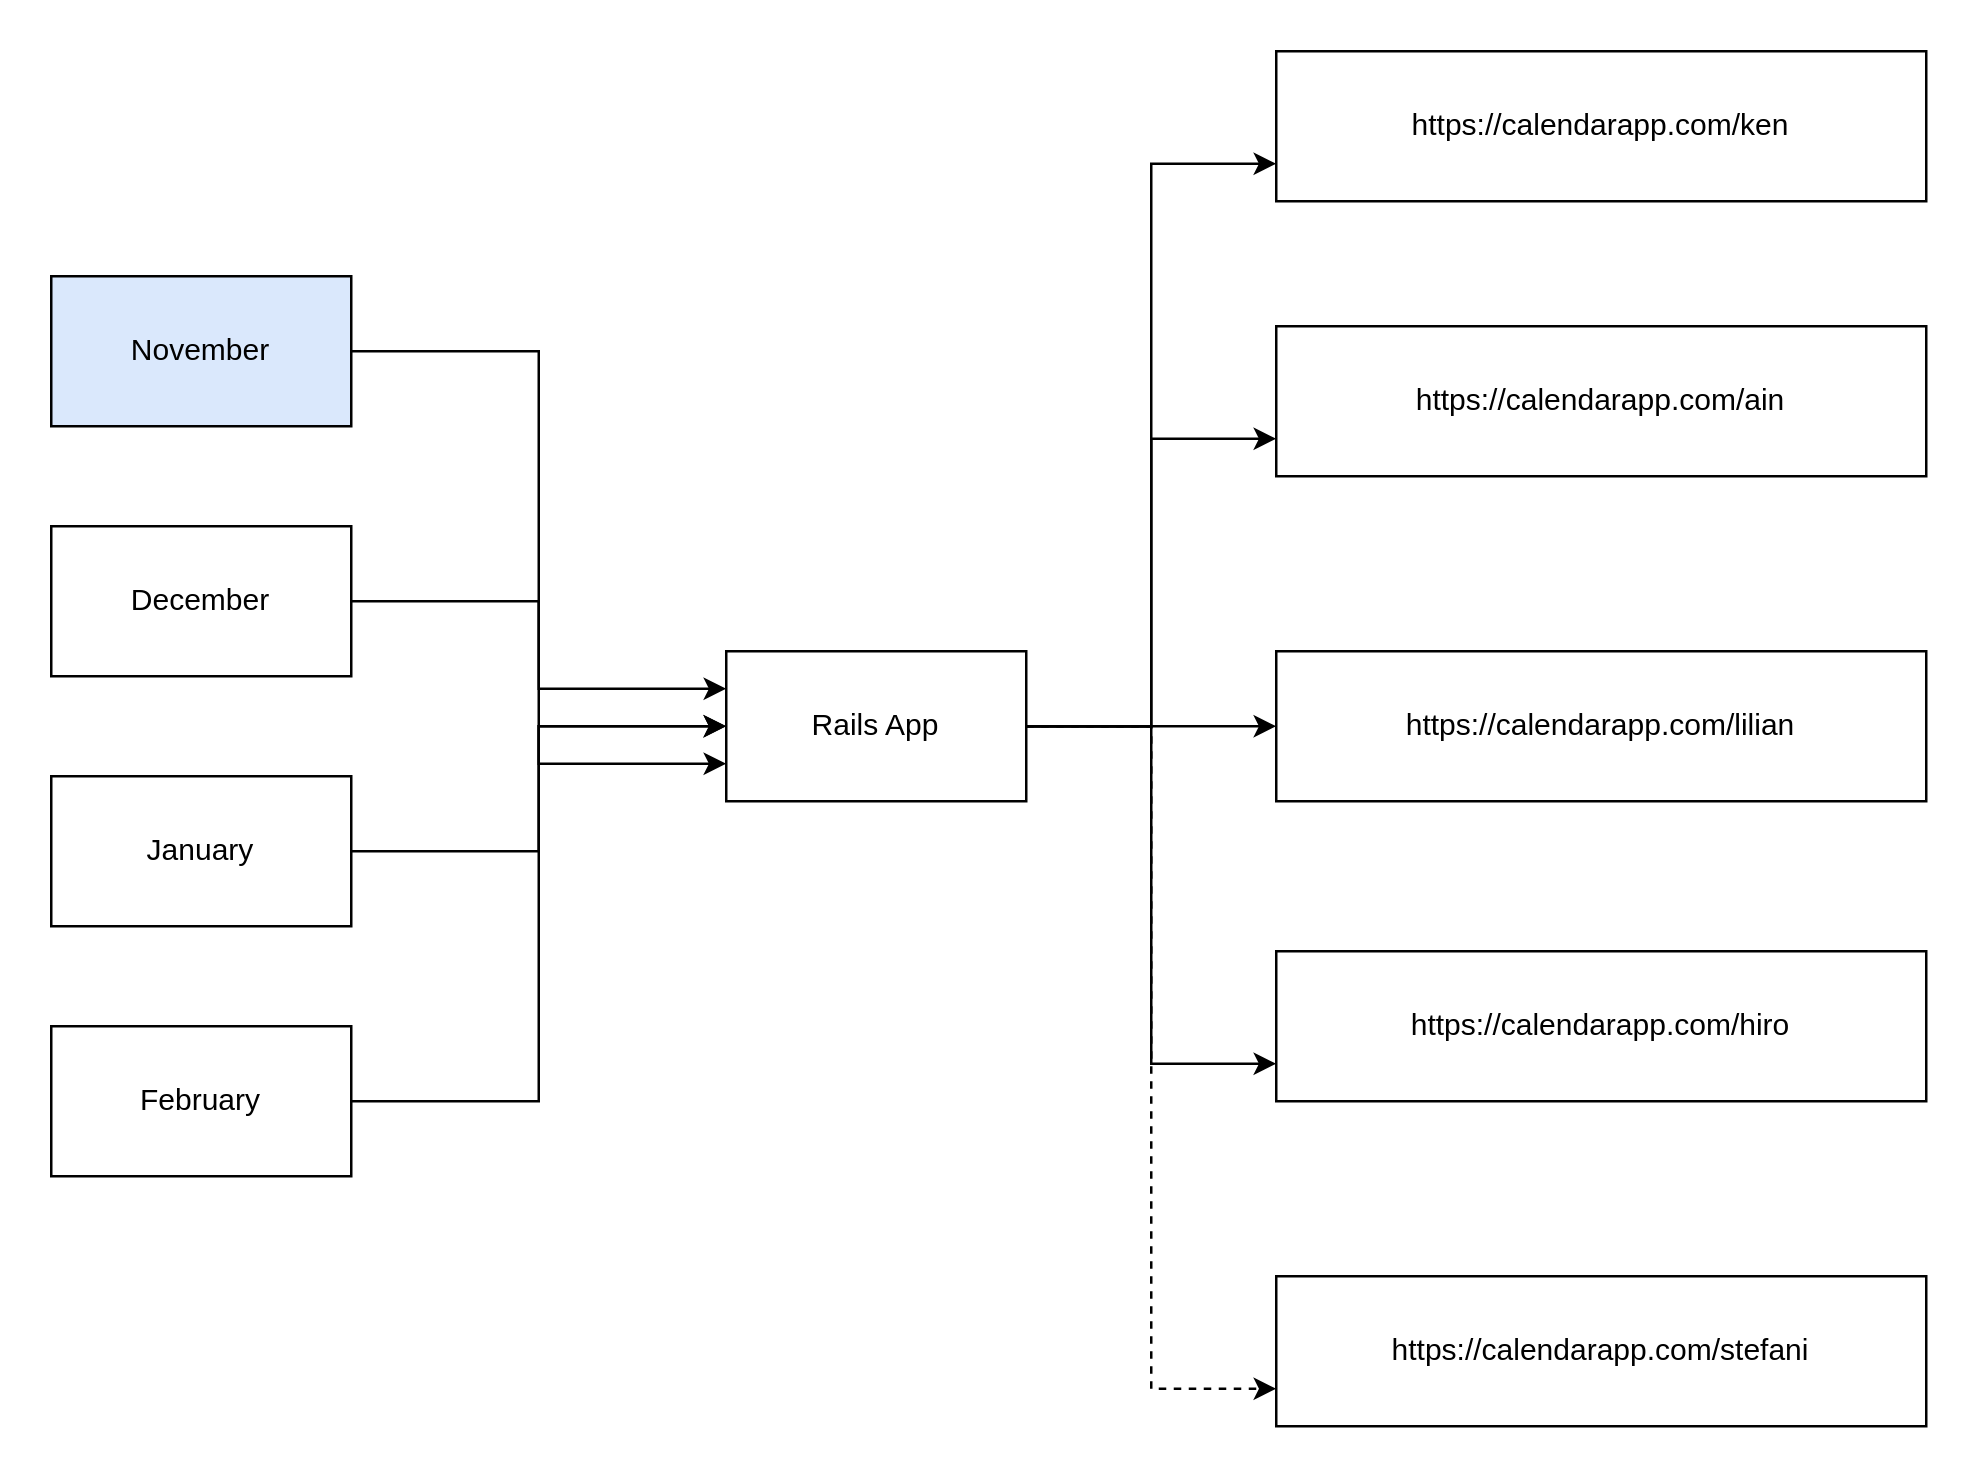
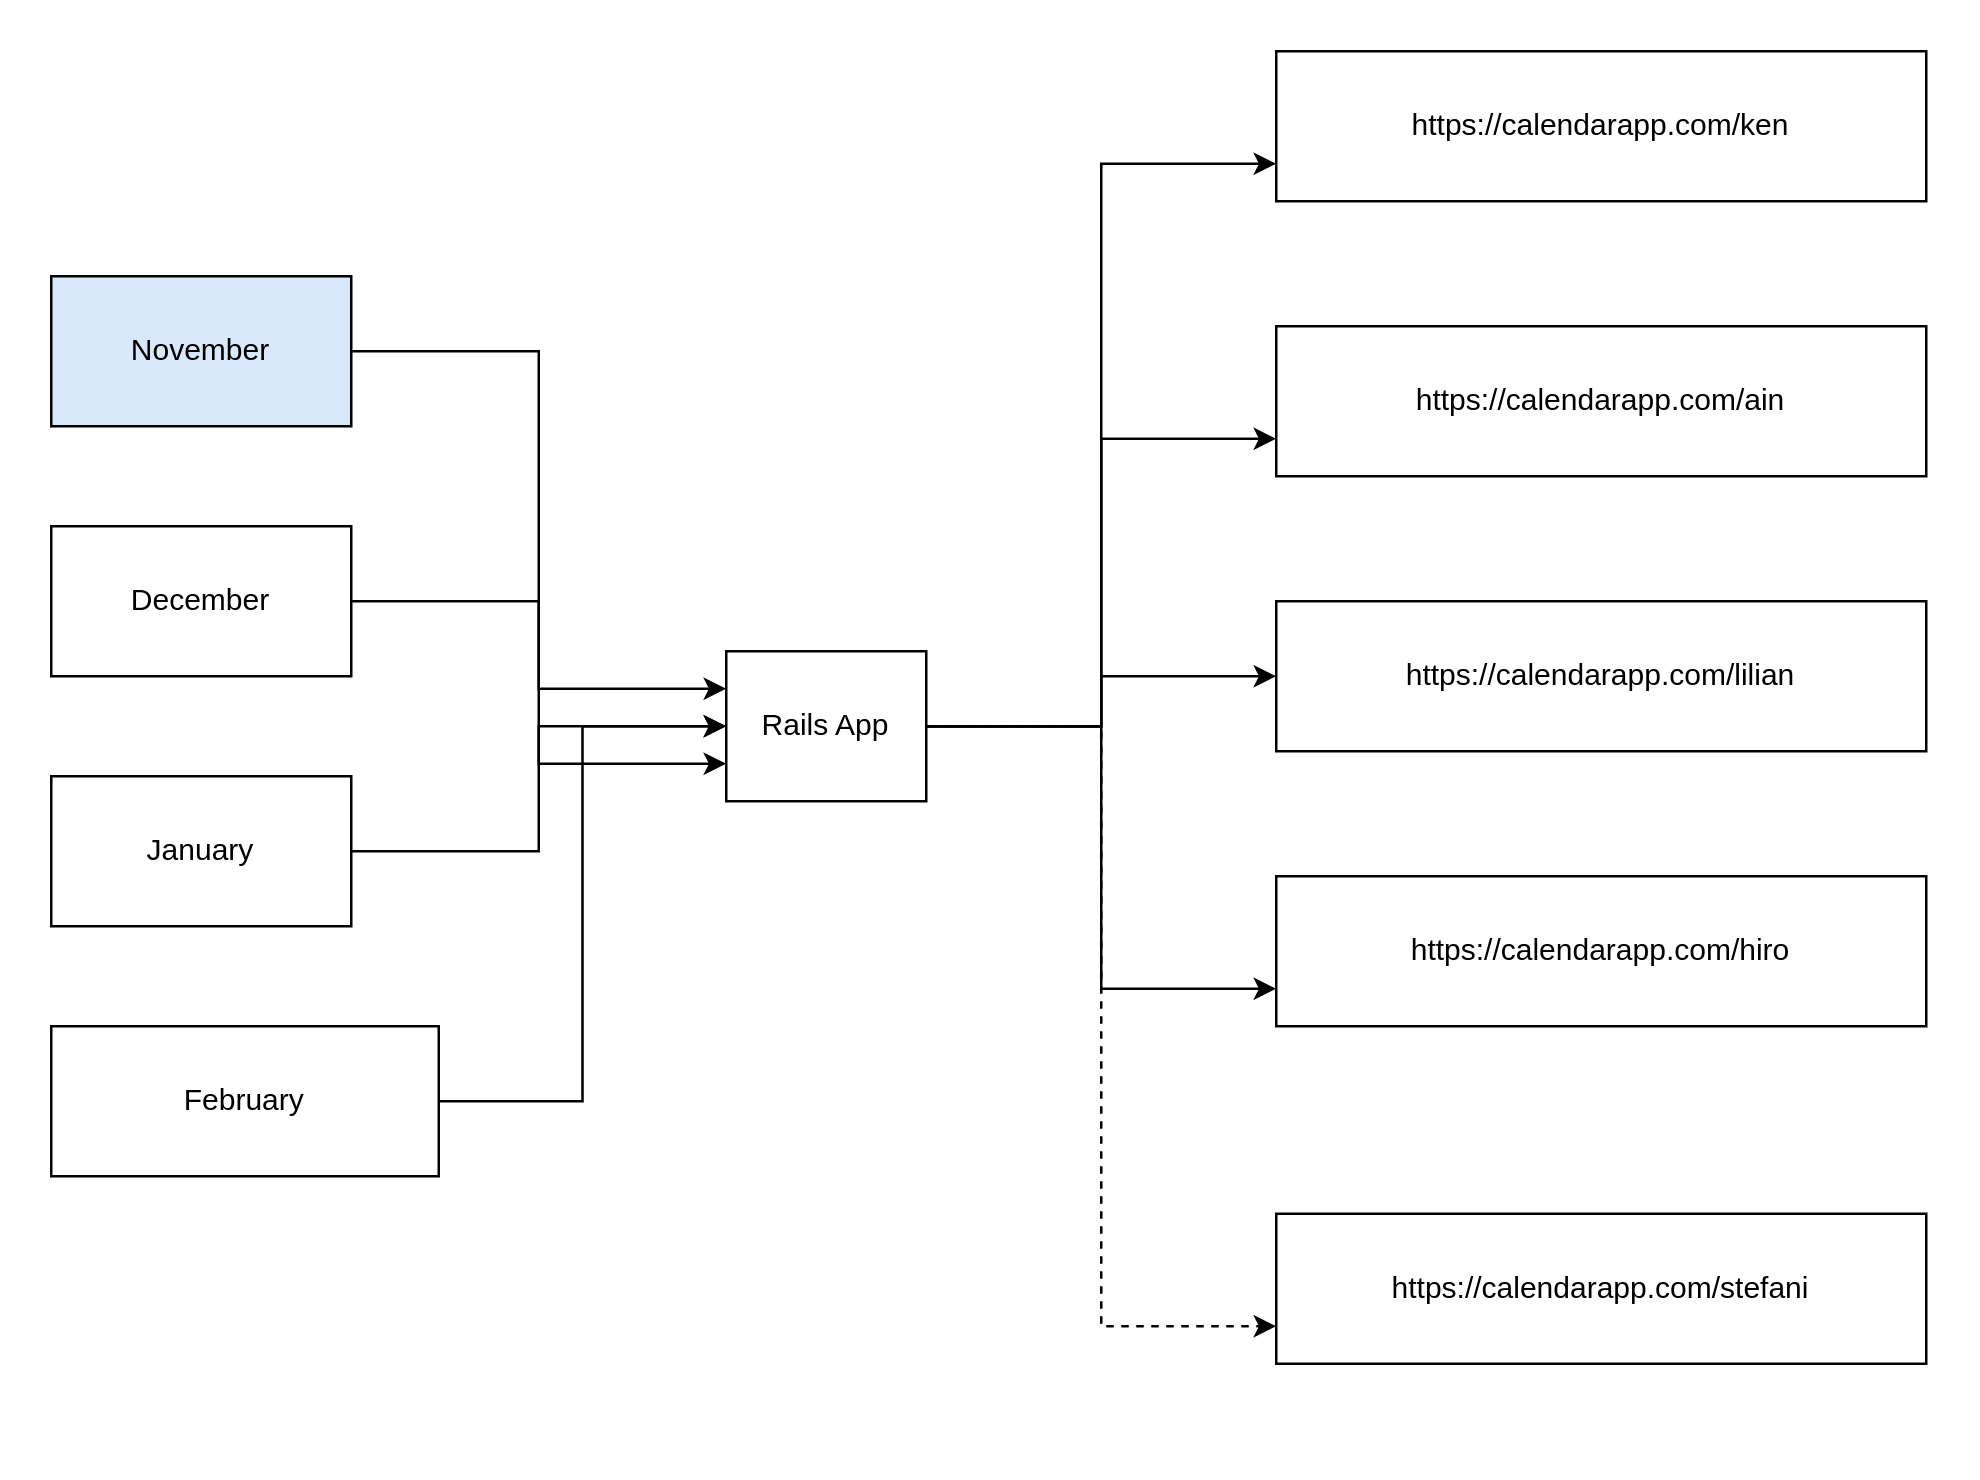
node "Rails App": size 300x150 -> 200x150
node "https://calendarapp.com/lilian": moved (1601, 726) -> (1601, 676)
node "https://calendarapp.com/hiro": moved (1601, 1026) -> (1601, 951)
node "February": size 300x150 -> 388x150
node "https://calendarapp.com/stefani": moved (1601, 1351) -> (1601, 1289)
